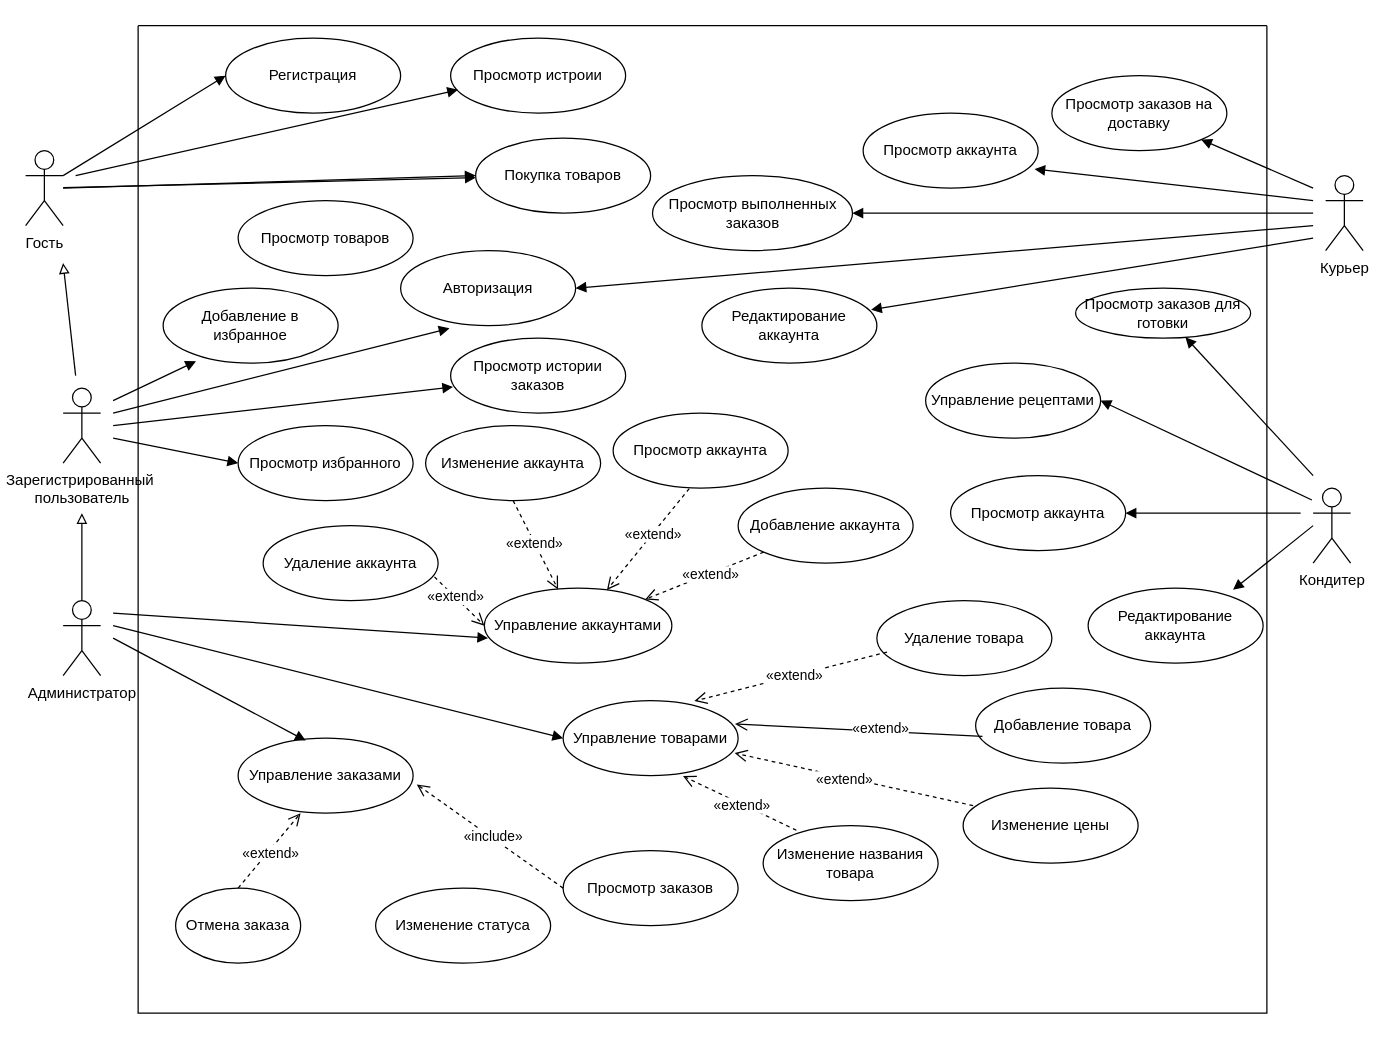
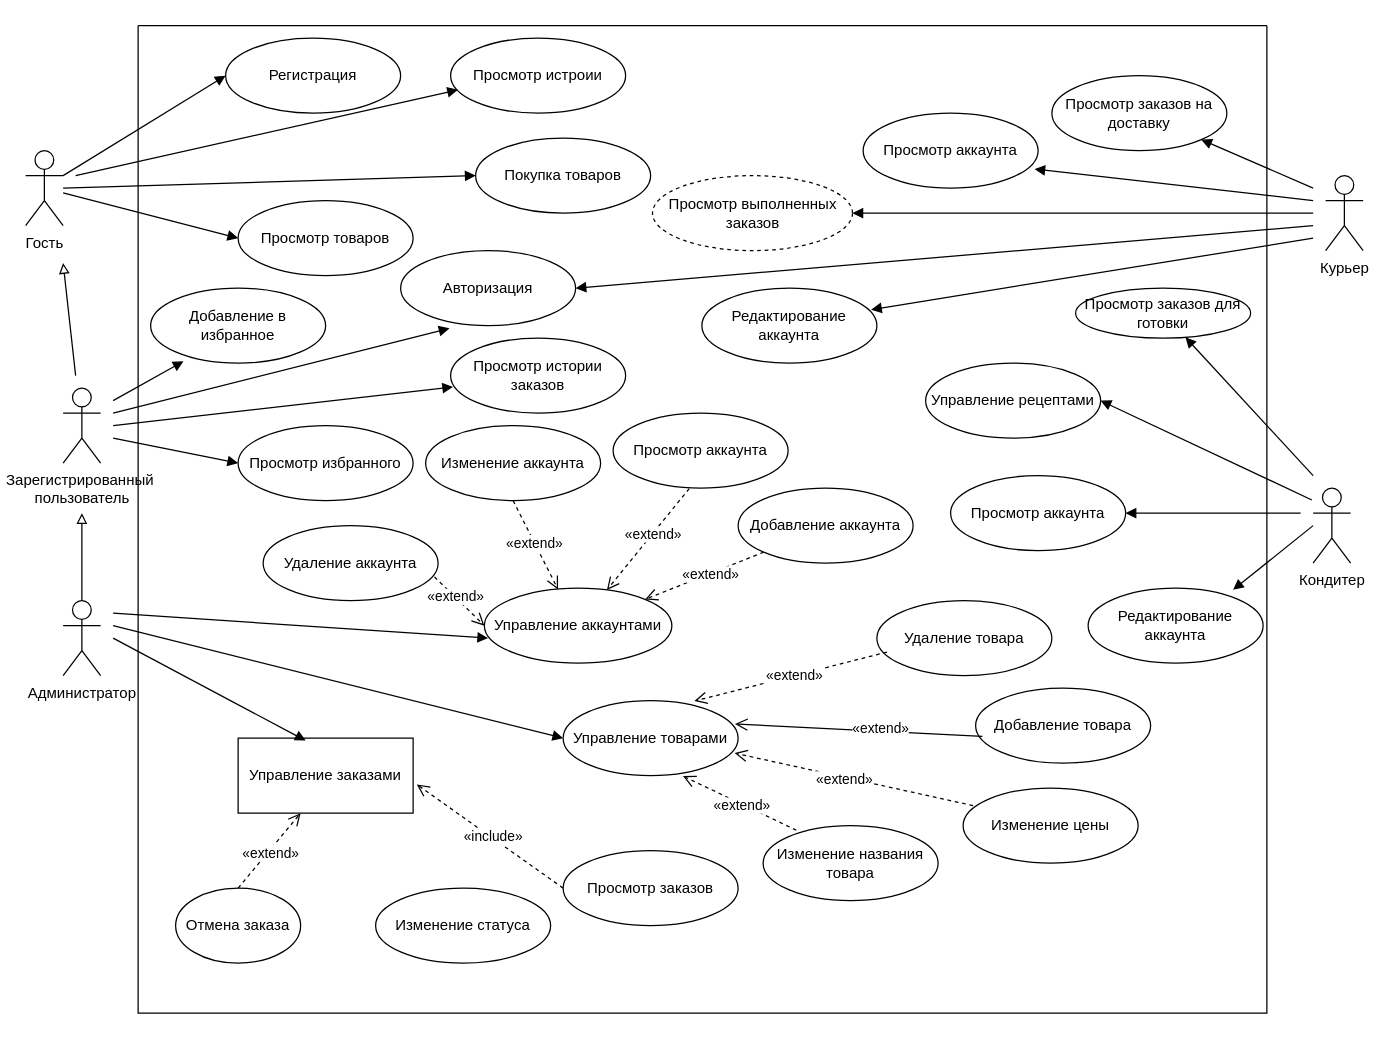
edge "Гость" -> "Покупка товаров": now "Гость" -> "Просмотр товаров"
node "Просмотр выполненных заказов": style solid -> dashed
node "Добавление в избранное": moved (251, 326) -> (238, 326)
node "Управление заказами": shape ellipse -> rectangle
